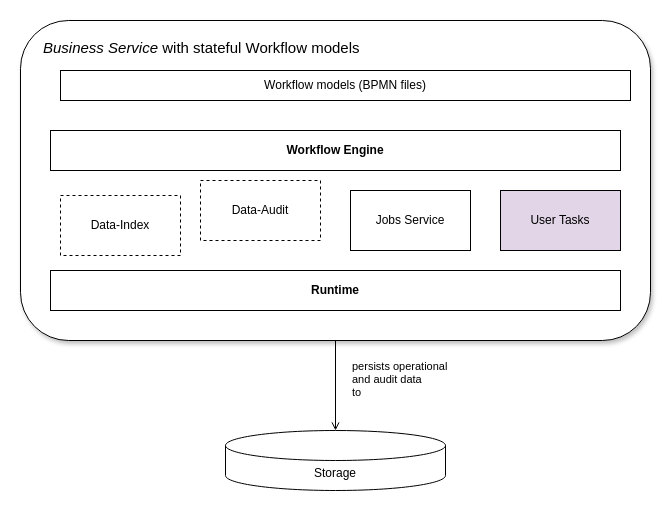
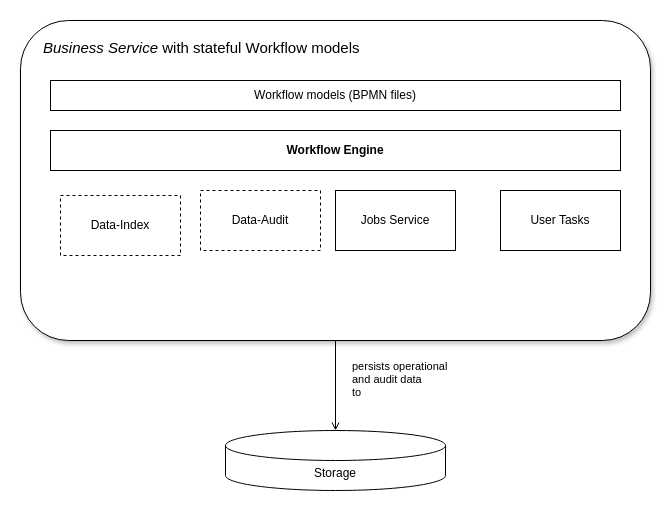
node "Workflow models (BPMN files)": moved (346, 86) -> (336, 96)
node "Data-Audit": moved (261, 211) -> (261, 221)
node "Jobs Service": moved (411, 221) -> (396, 221)
node "User Tasks": fillcolor #e1d5e7 -> #ffffff
node "Runtime": removed
